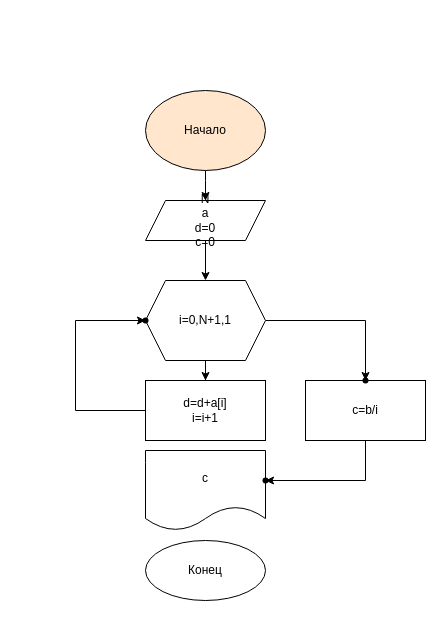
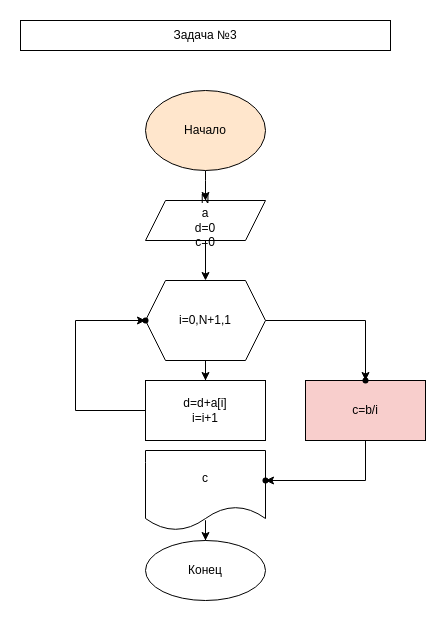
node "Задача №3": added
node "c=b/i": fillcolor #ffffff -> #f8cecc
edge "c" -> "Конец": added
